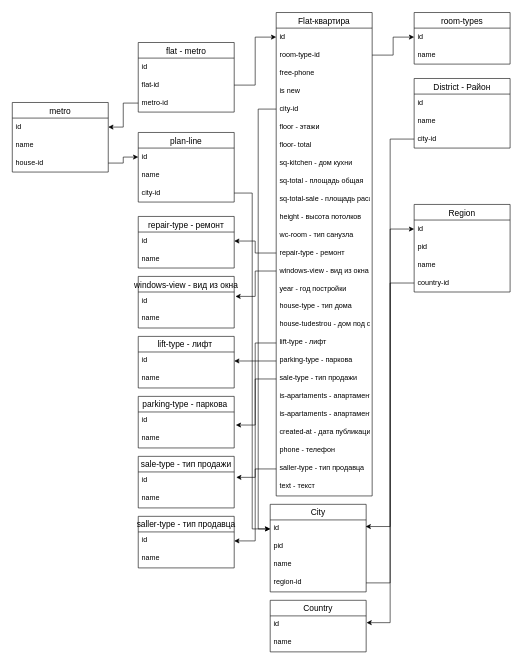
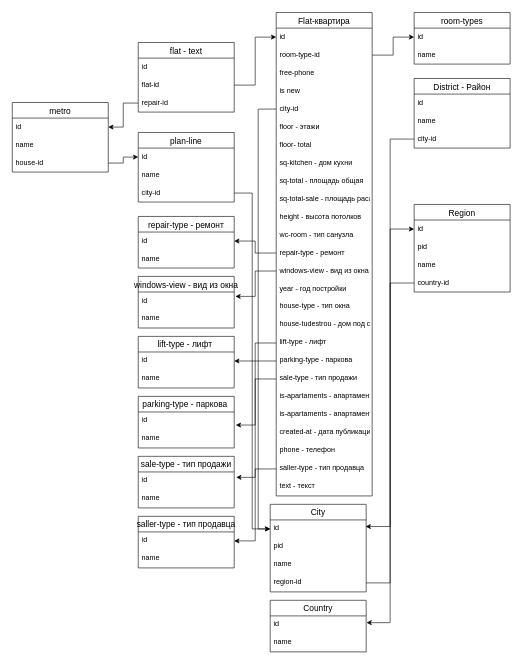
node "flat - metro": label "flat - metro" -> "flat - text"
node "metro-id": label "metro-id" -> "repair-id"
node "house-type - тип дома": label "house-type - тип дома" -> "house-type - тип окна"
